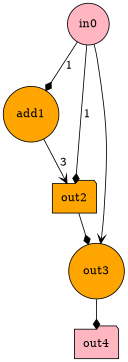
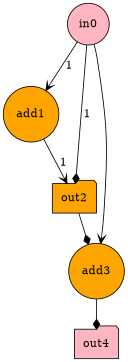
edge "in0" -> "add1": arrowhead diamond -> vee
edge "add1" -> "out2": label "3" -> "1"
node "out3": label "out3" -> "add3"
